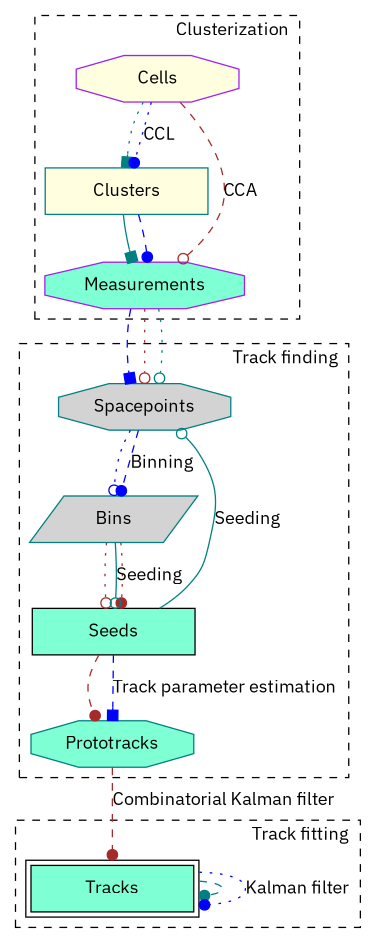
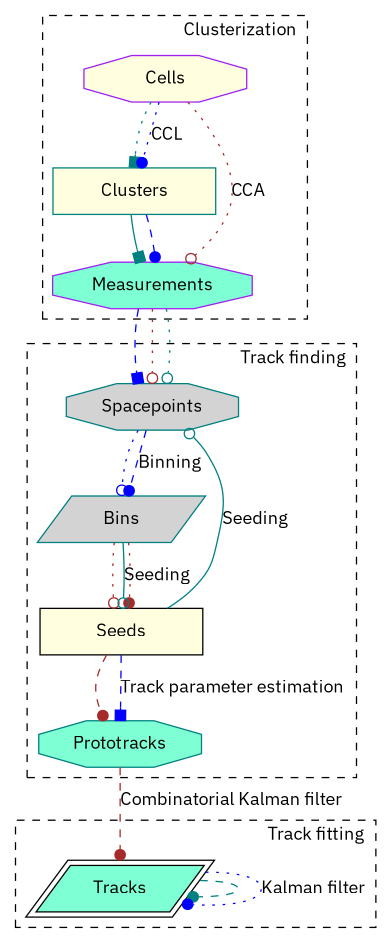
edge "Cells" -> "Measurements": style dashed -> dotted
node "Seeds": fillcolor aquamarine -> lightyellow
node "Tracks": shape box -> parallelogram
